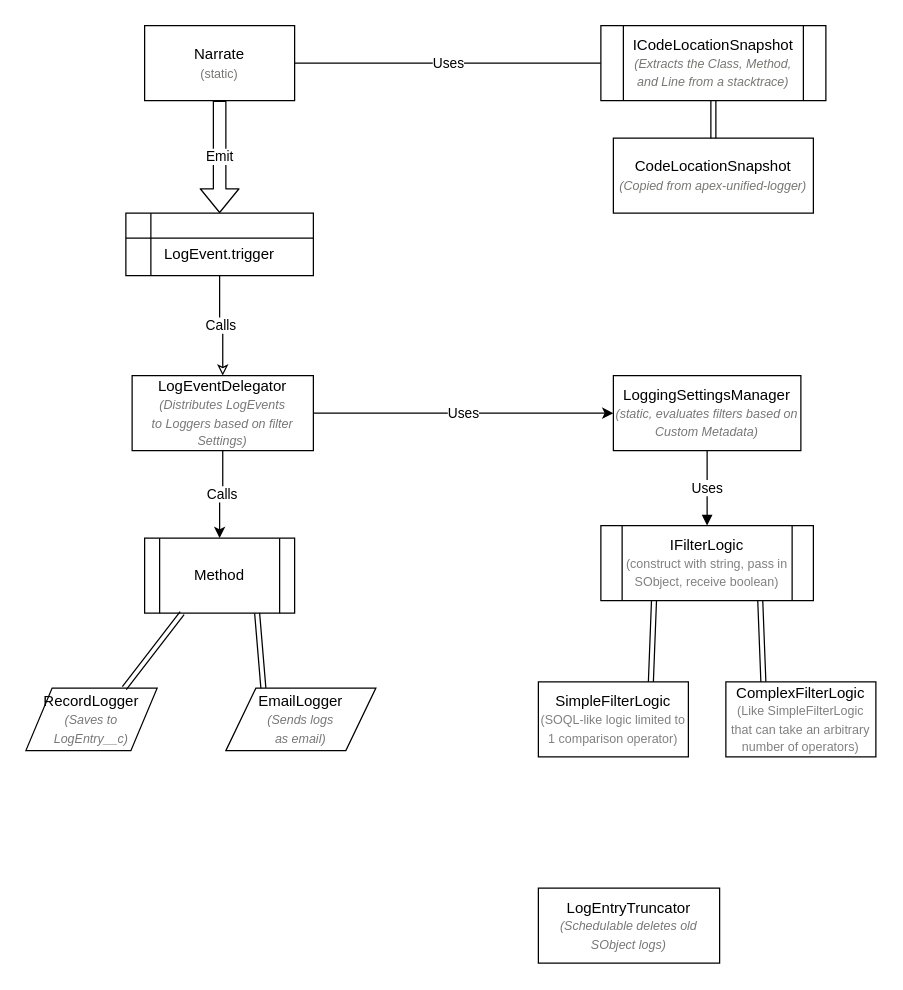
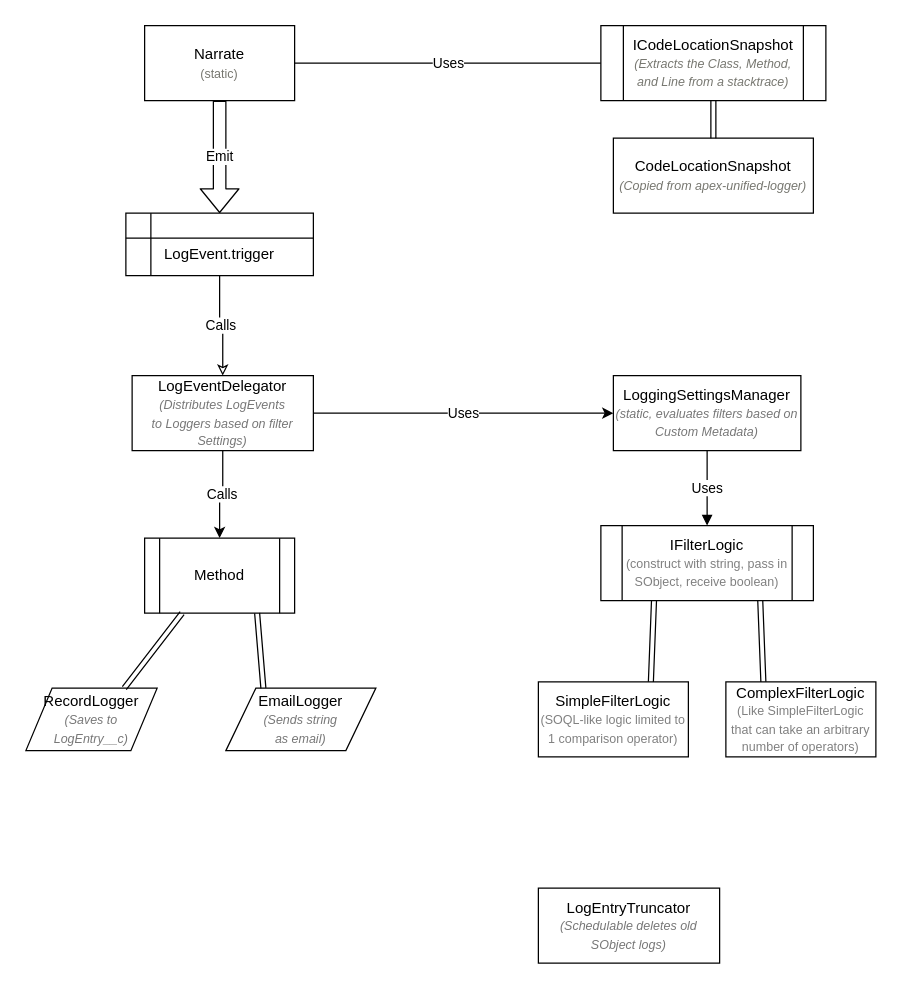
node "EmailLogger (Sends logs as email)": label "EmailLogger (Sends logs as email)" -> "EmailLogger (Sends string as email)"
